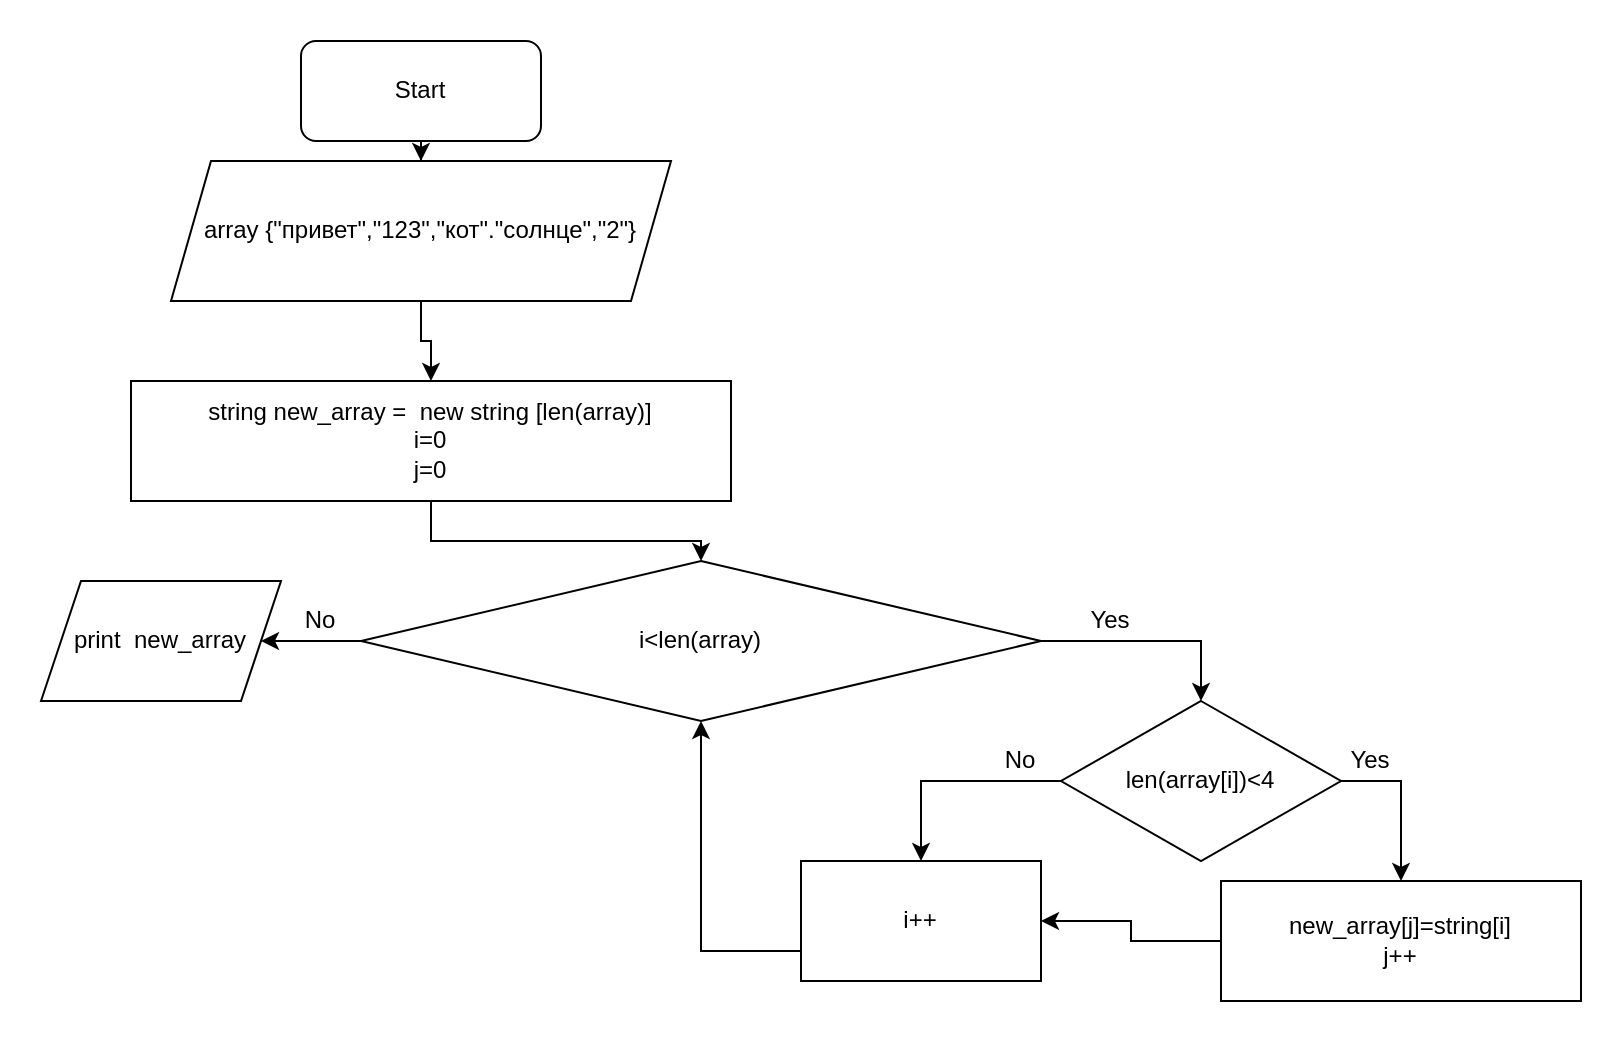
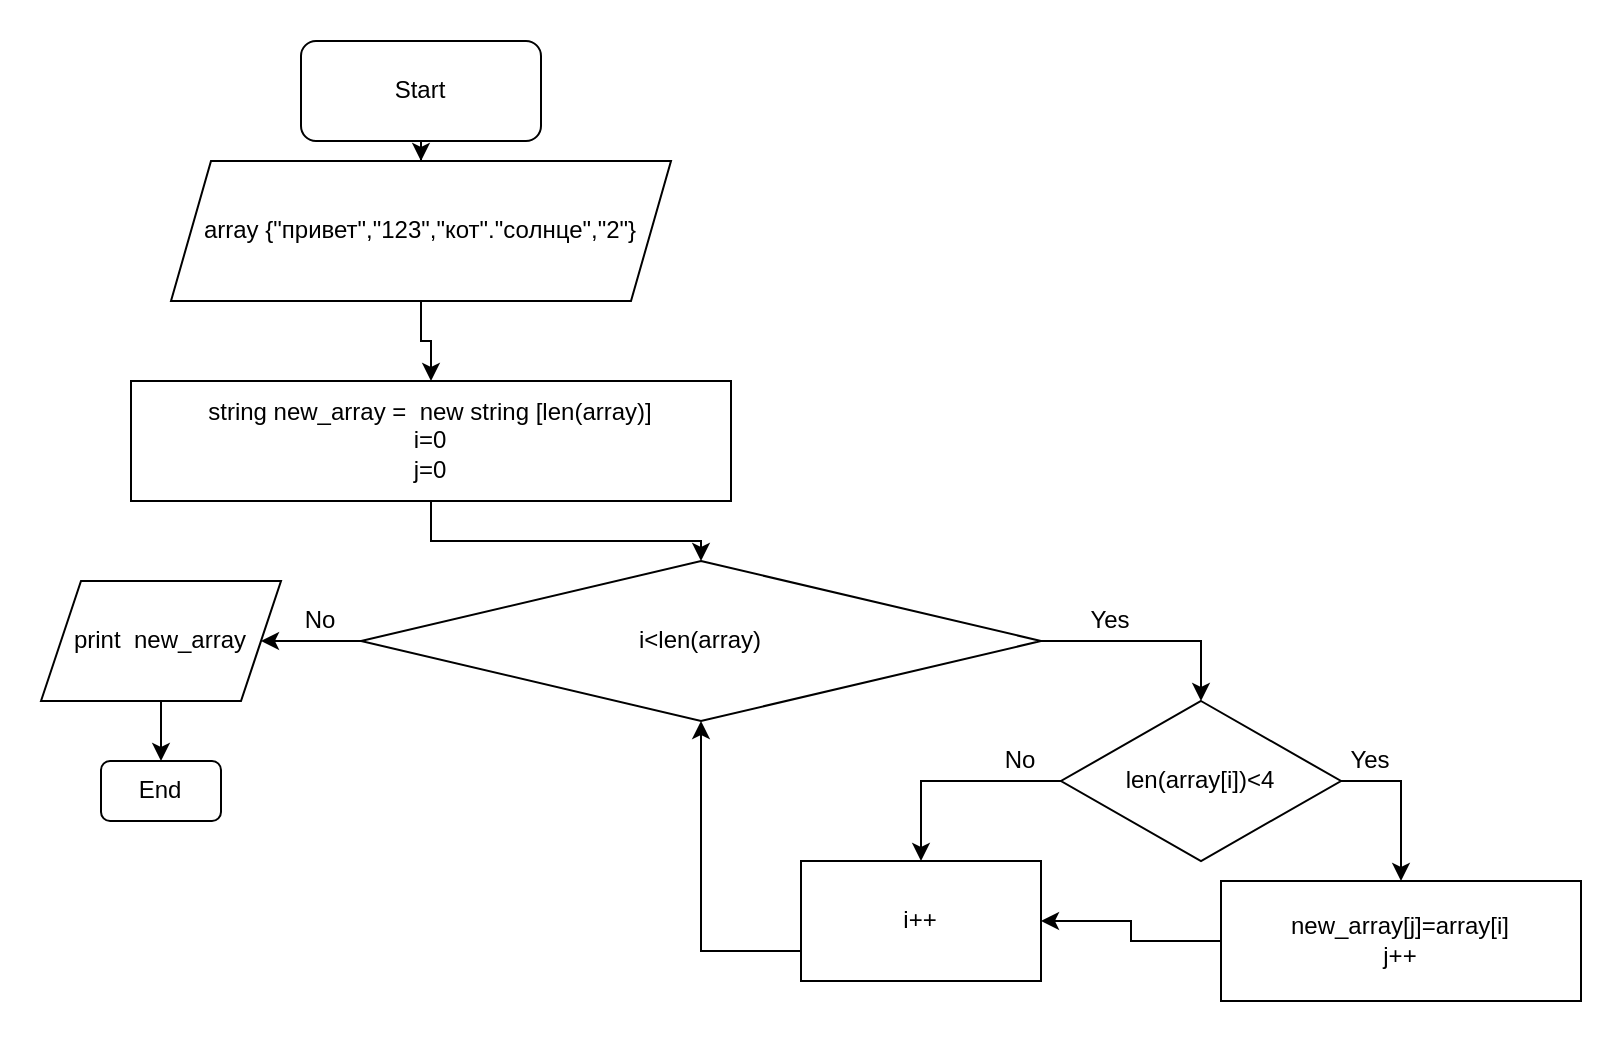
edge "print new_array" -> "End": added
node "End": added
node "new_array[j]=string[i] j++": label "new_array[j]=string[i] j++" -> "new_array[j]=array[i] j++"
